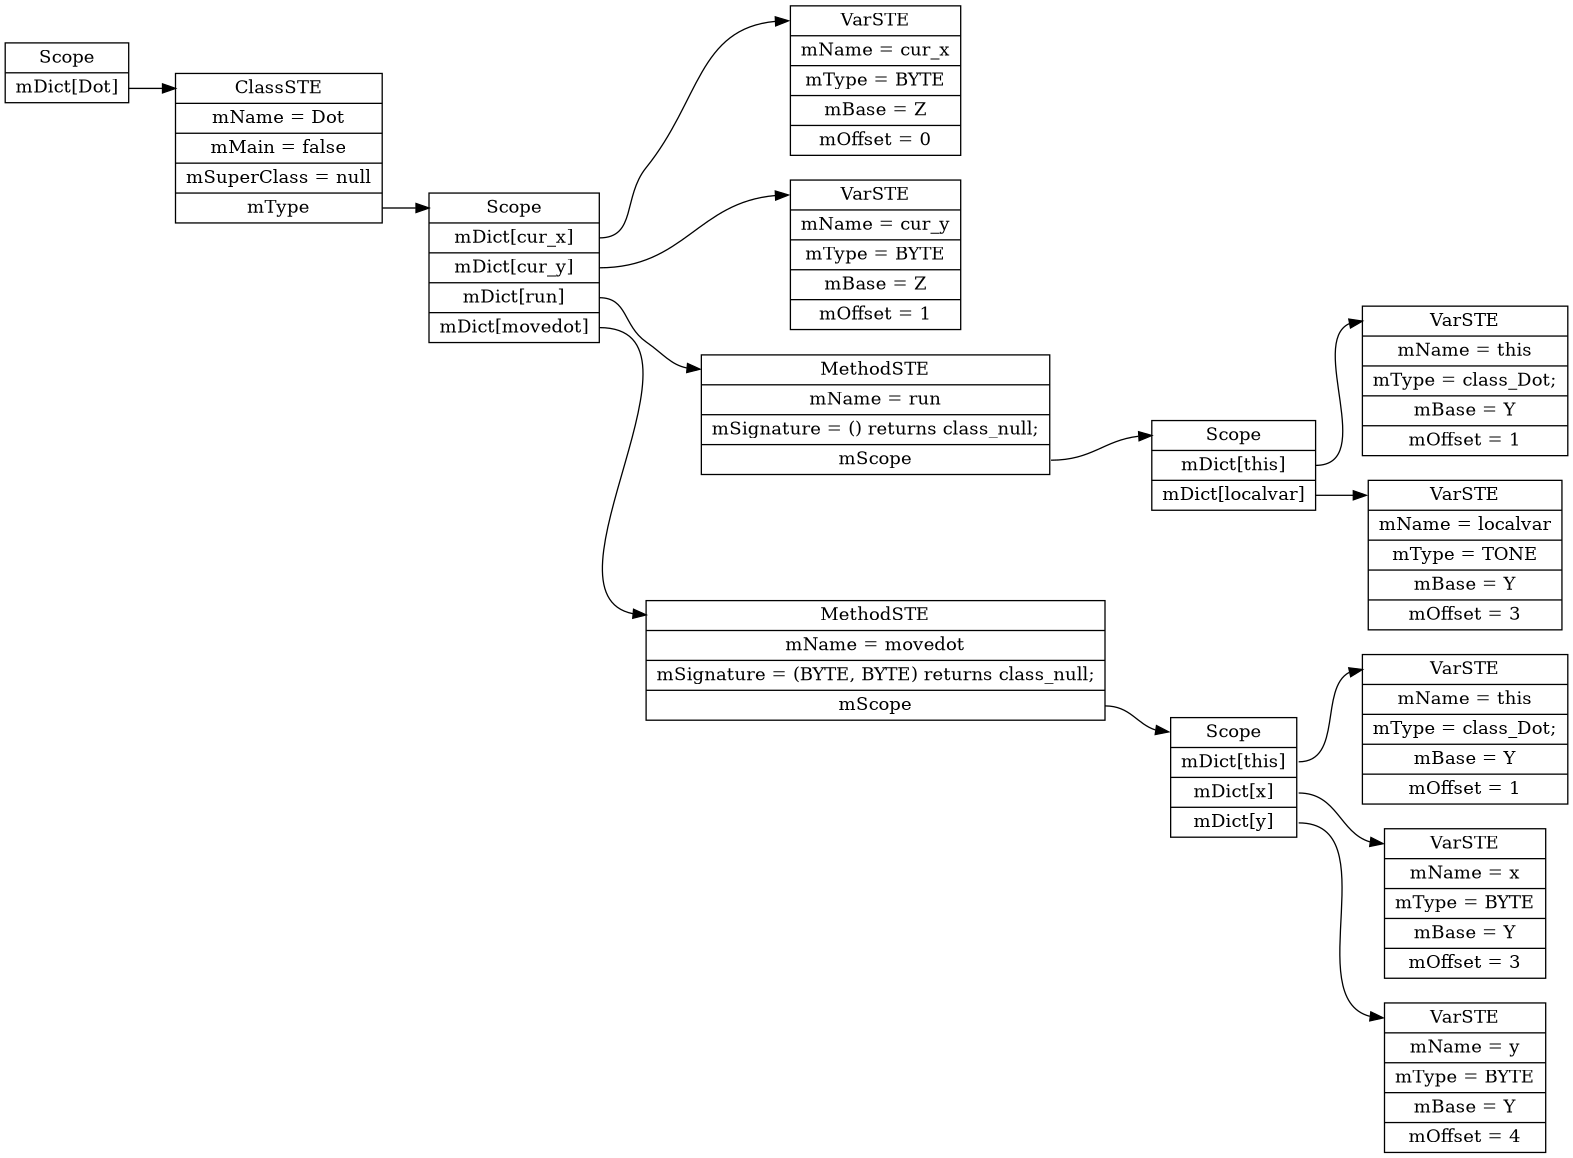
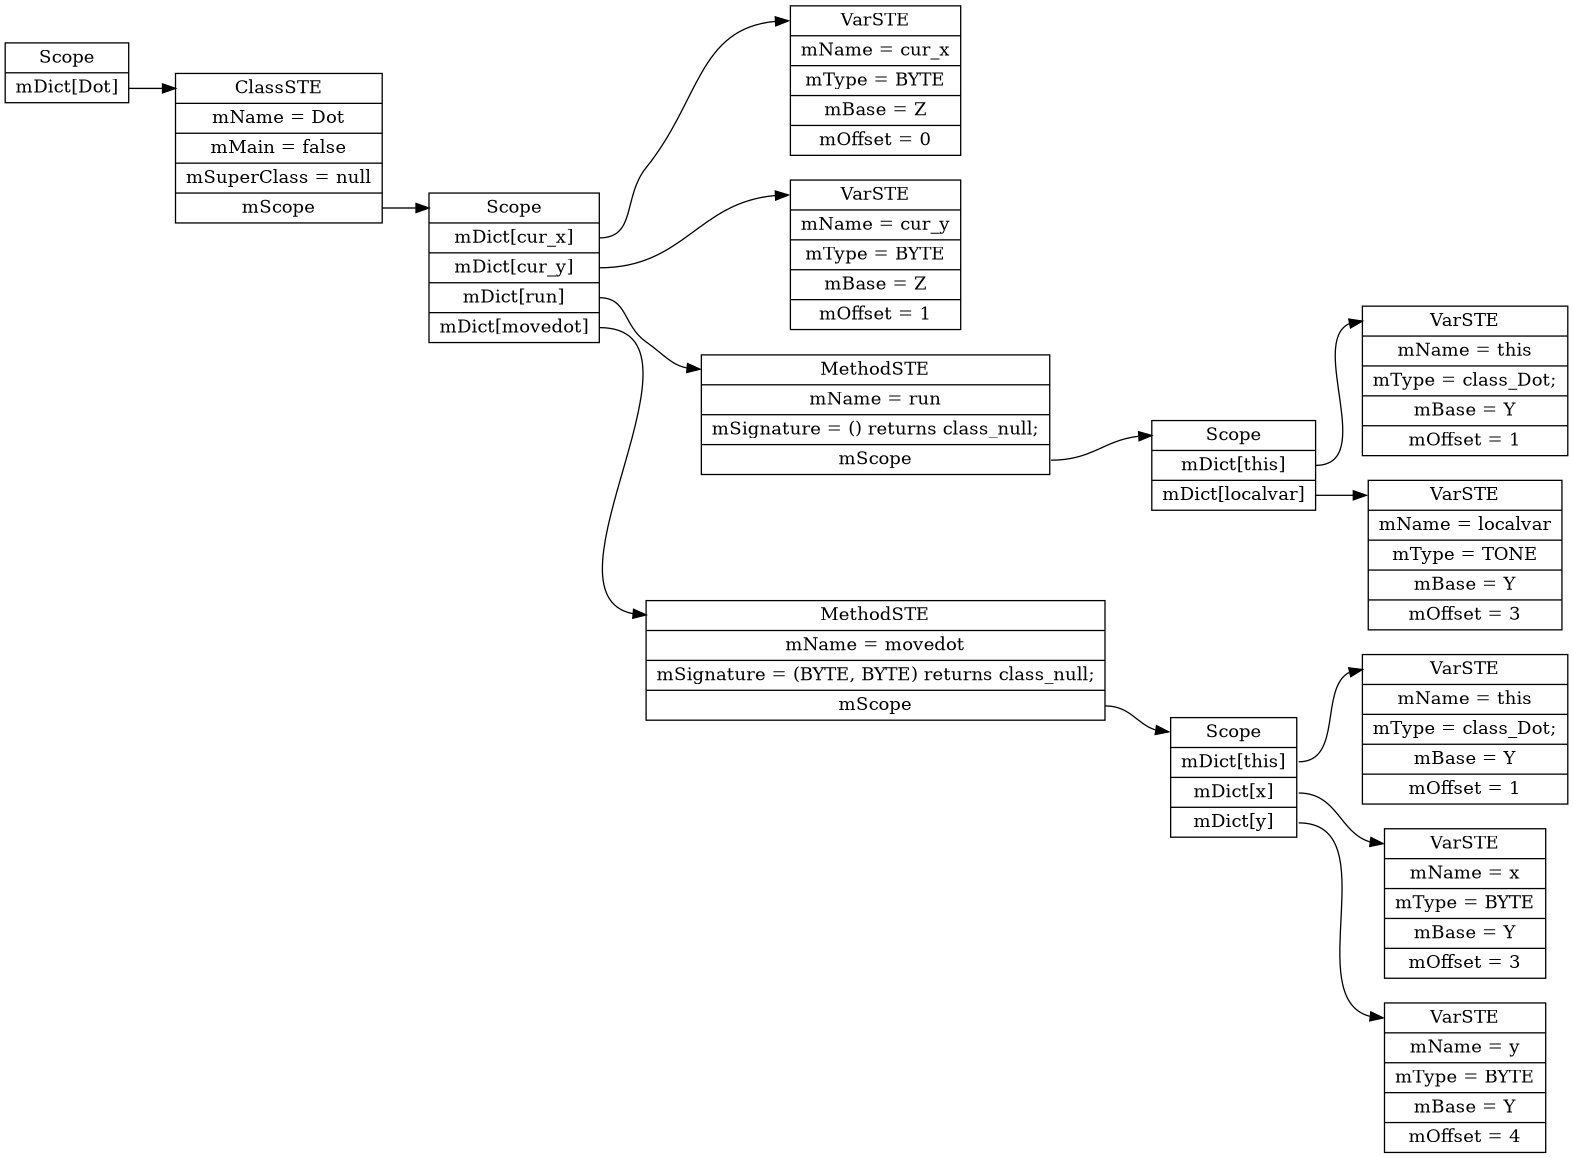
node "ClassSTE": text "mType" -> "mScope"
